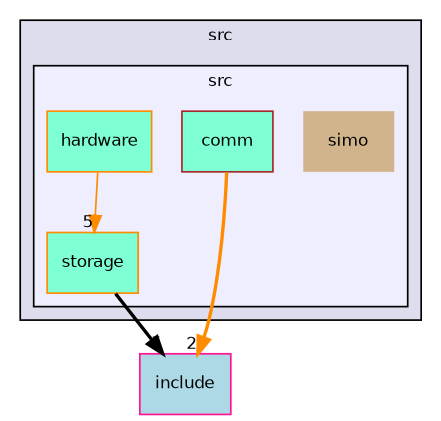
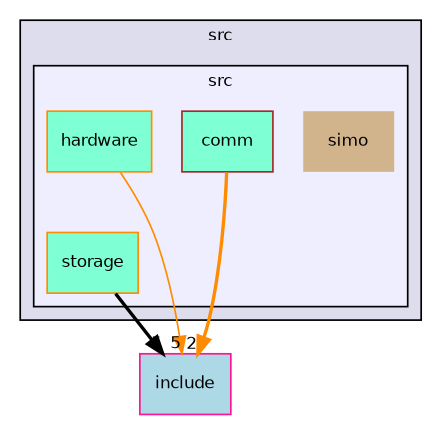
edge "hardware" -> "storage": now "hardware" -> "include"
